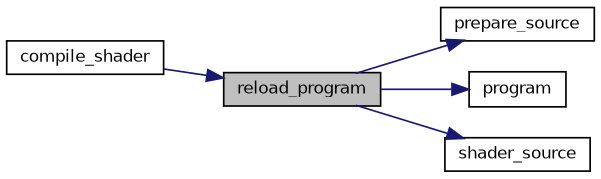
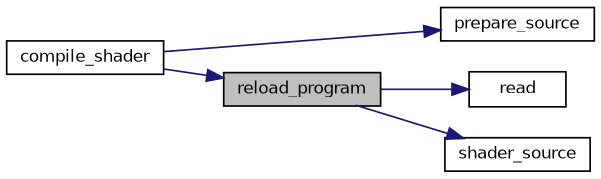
edge "reload_program" -> "prepare_source": now "compile_shader" -> "prepare_source"
node "program": label "program" -> "read"
